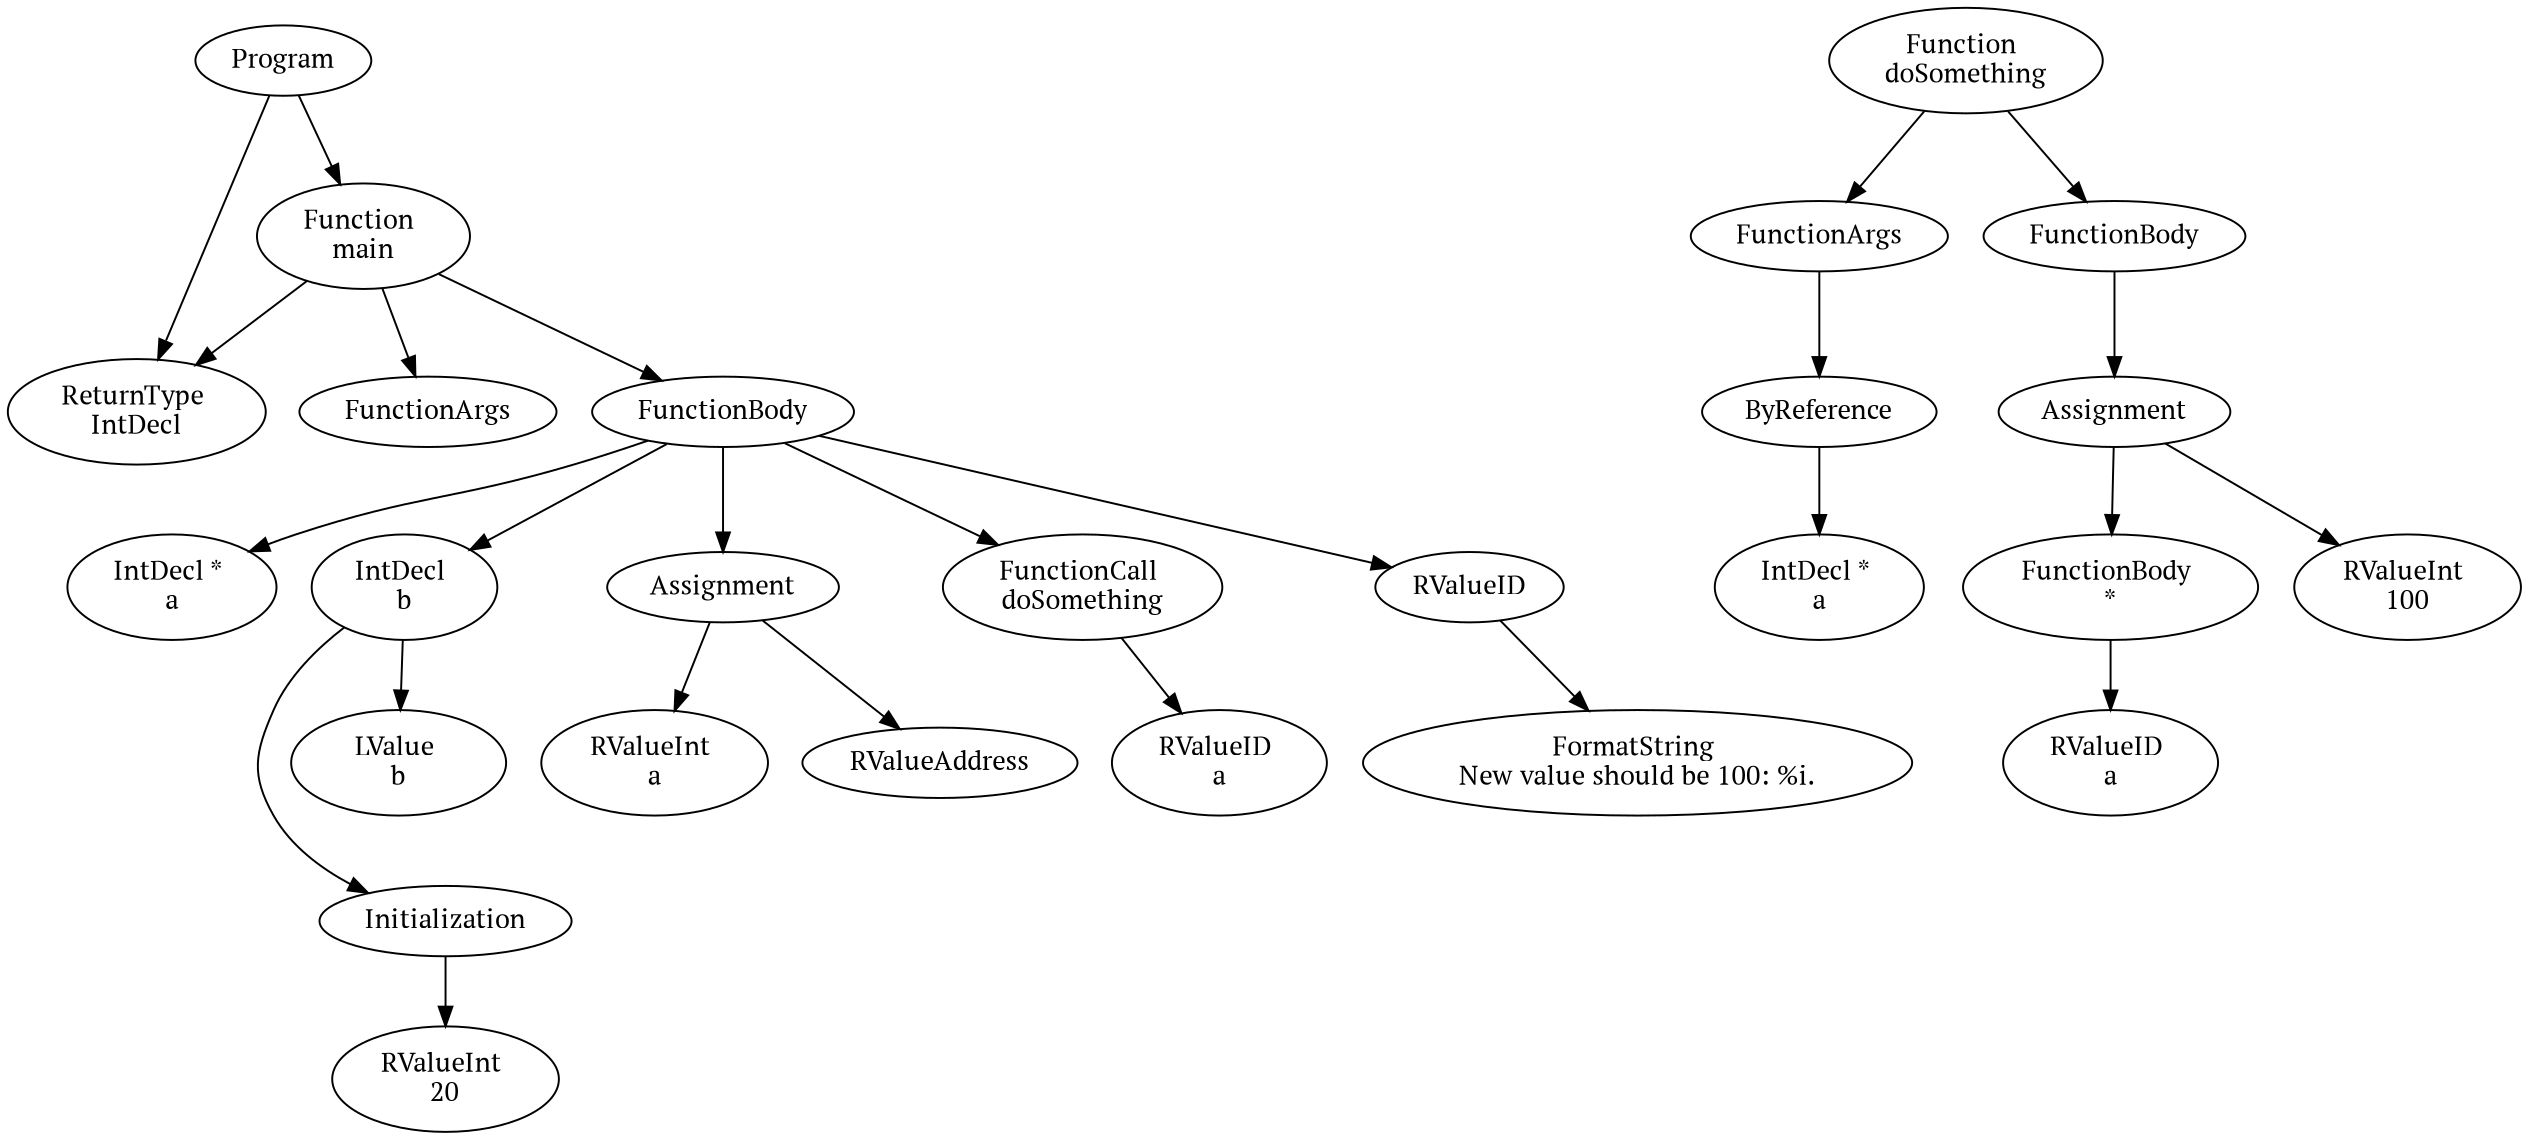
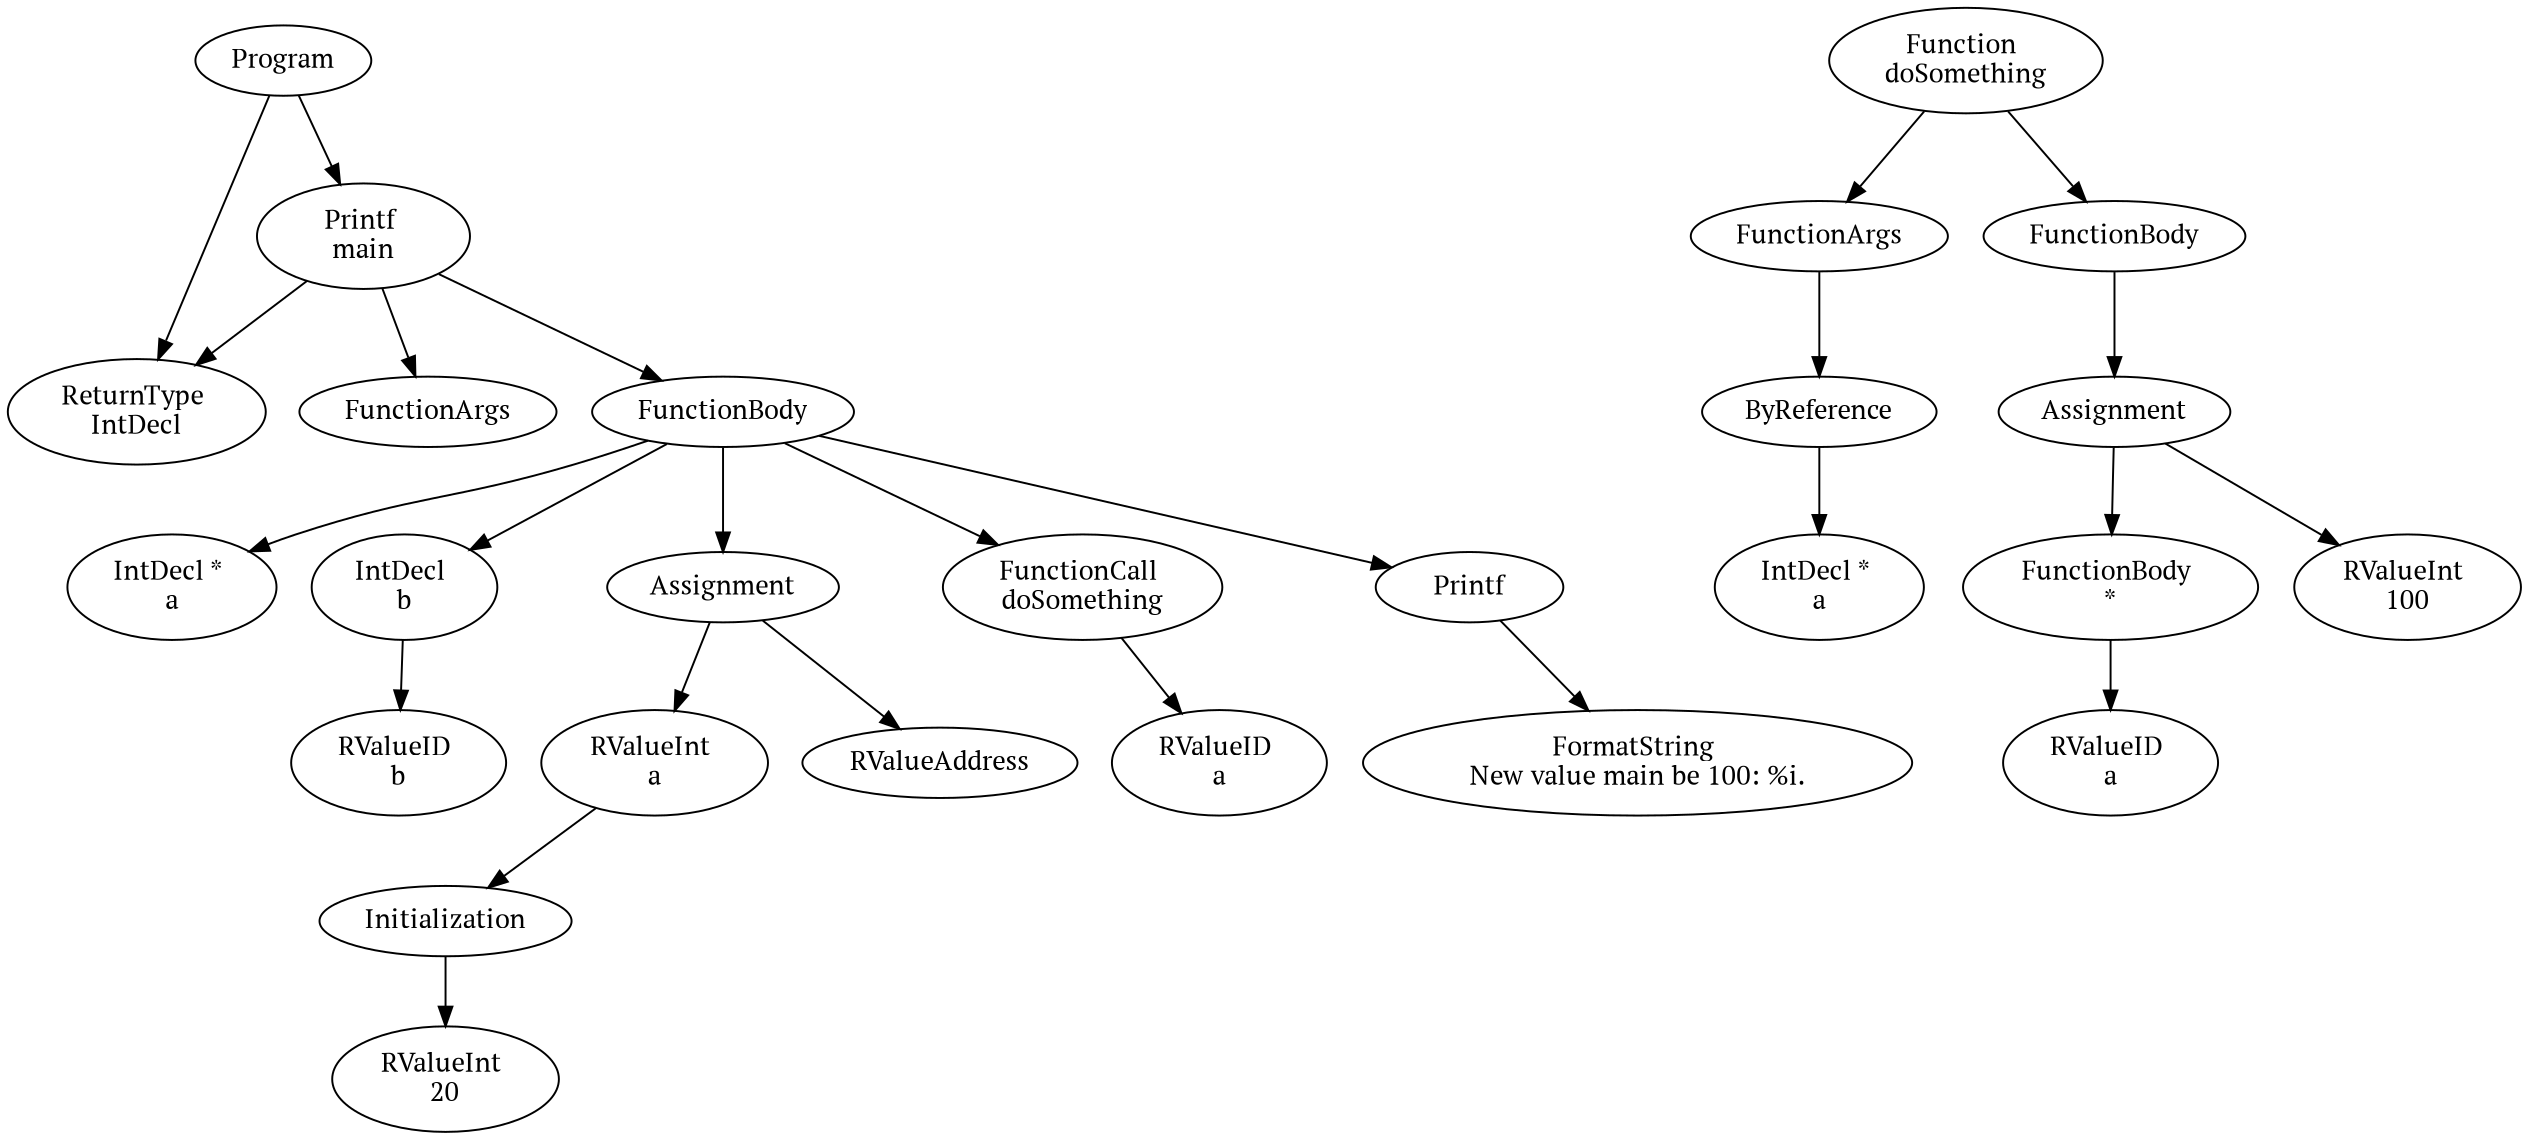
node "Function main": label "Function main" -> "Printf main"
node "RValueID": label "RValueID" -> "Printf"
edge "IntDecl b" -> "Initialization": now "RValueInt a" -> "Initialization"
node "LValue b": label "LValue b" -> "RValueID b"
node "FormatString New value should be 100: %i.": label "FormatString New value should be 100: %i." -> "FormatString New value main be 100: %i."
